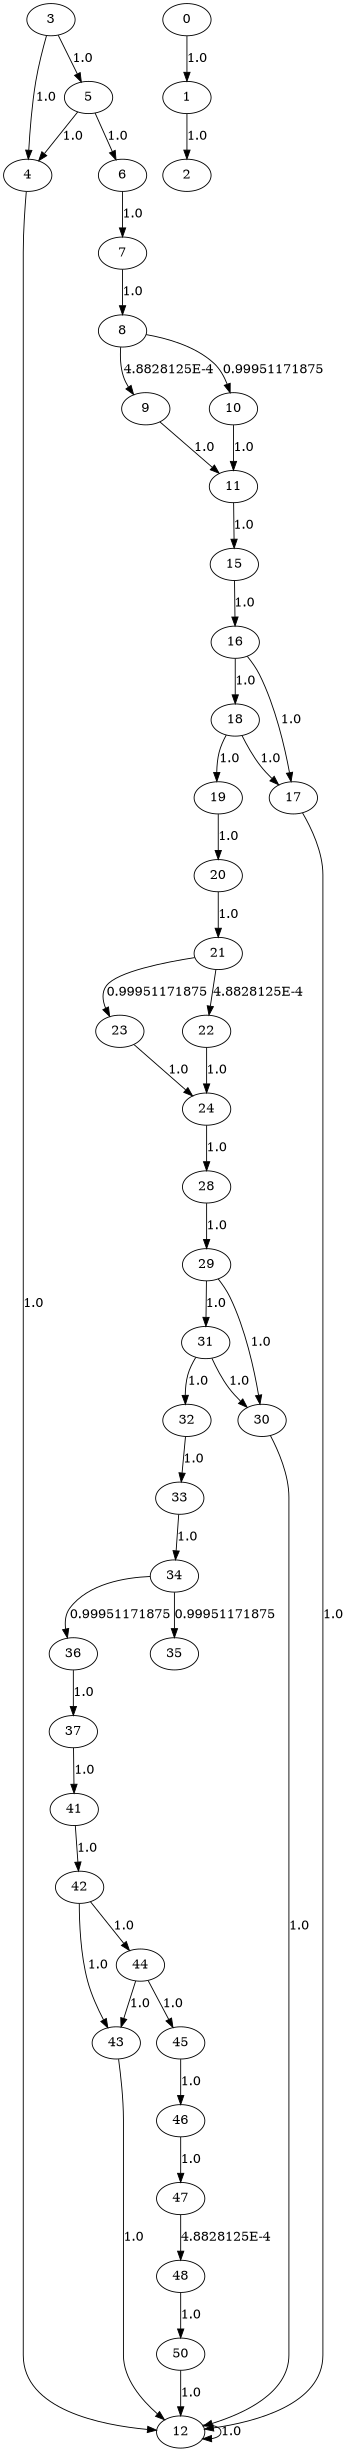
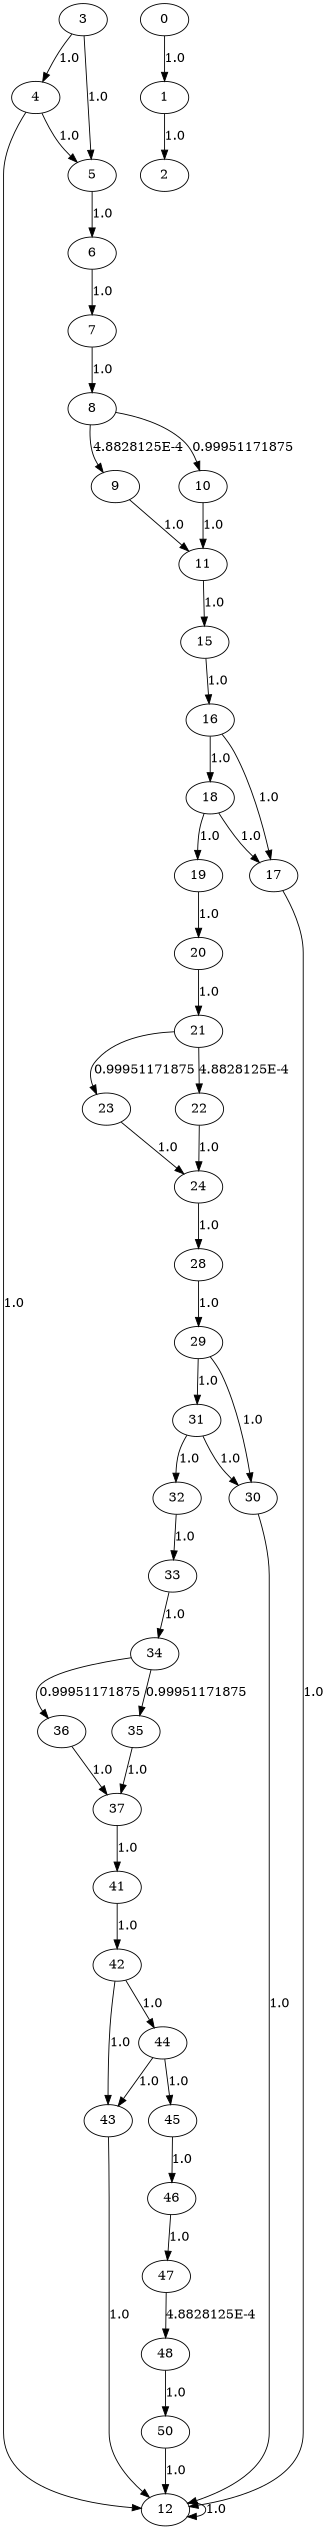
edge "5" -> "4": reversed
edge "35" -> "37": added, label "1.0"
